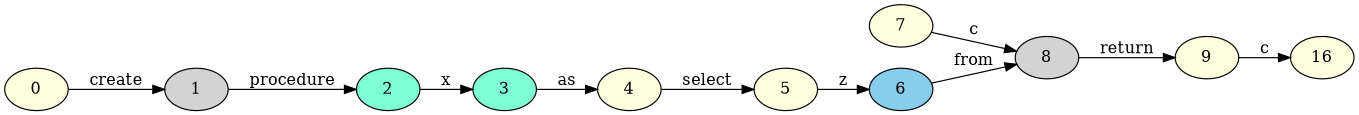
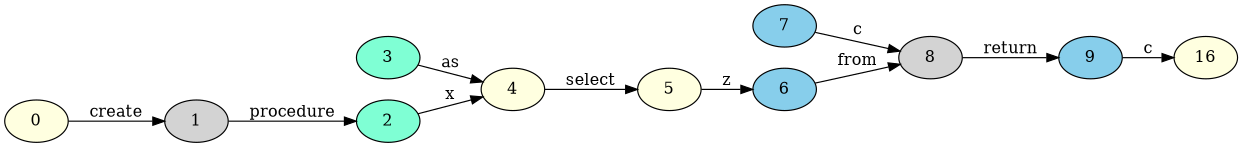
node "7": fillcolor lightyellow -> skyblue
node "9": fillcolor lightyellow -> skyblue
edge "2" -> "3": now "2" -> "4"
